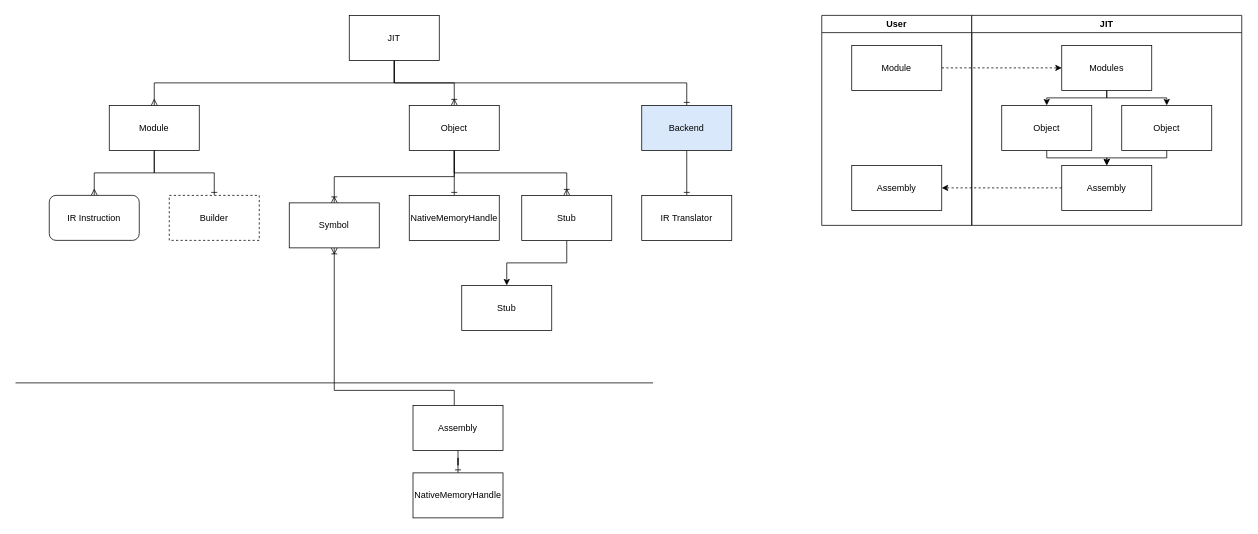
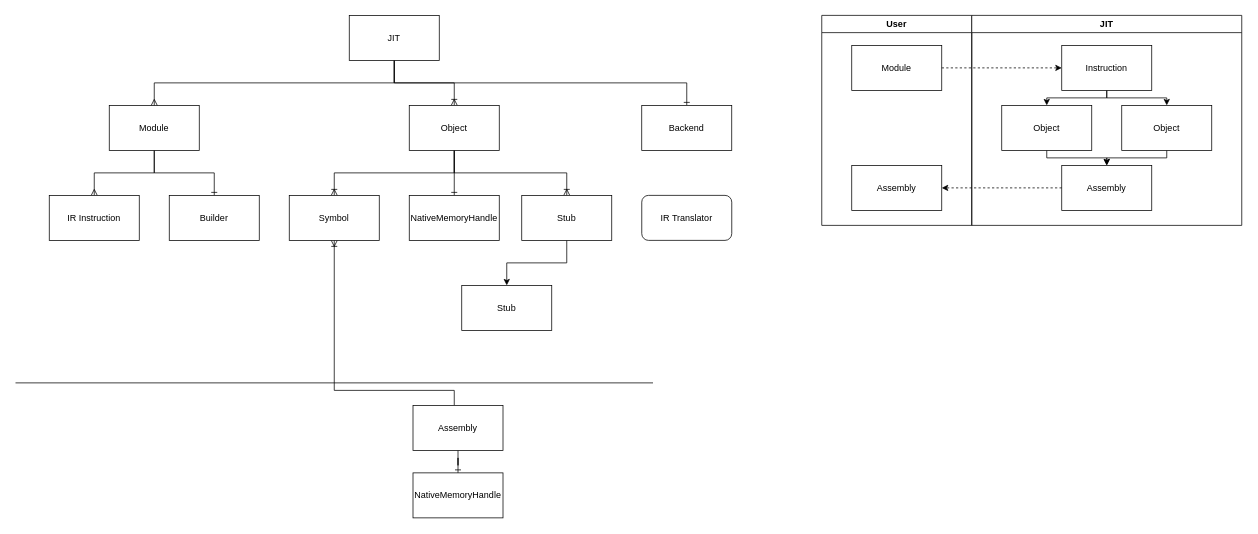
node "Modules": label "Modules" -> "Instruction"
node "Backend": fillcolor #dae8fc -> #ffffff
edge "Backend" -> "IR Translator": removed
node "IR Instruction": shape rounded rectangle -> rectangle
node "Builder": style dashed -> solid
node "IR Translator": shape rectangle -> rounded rectangle
node "Symbol": moved (334, 225) -> (334, 218)
